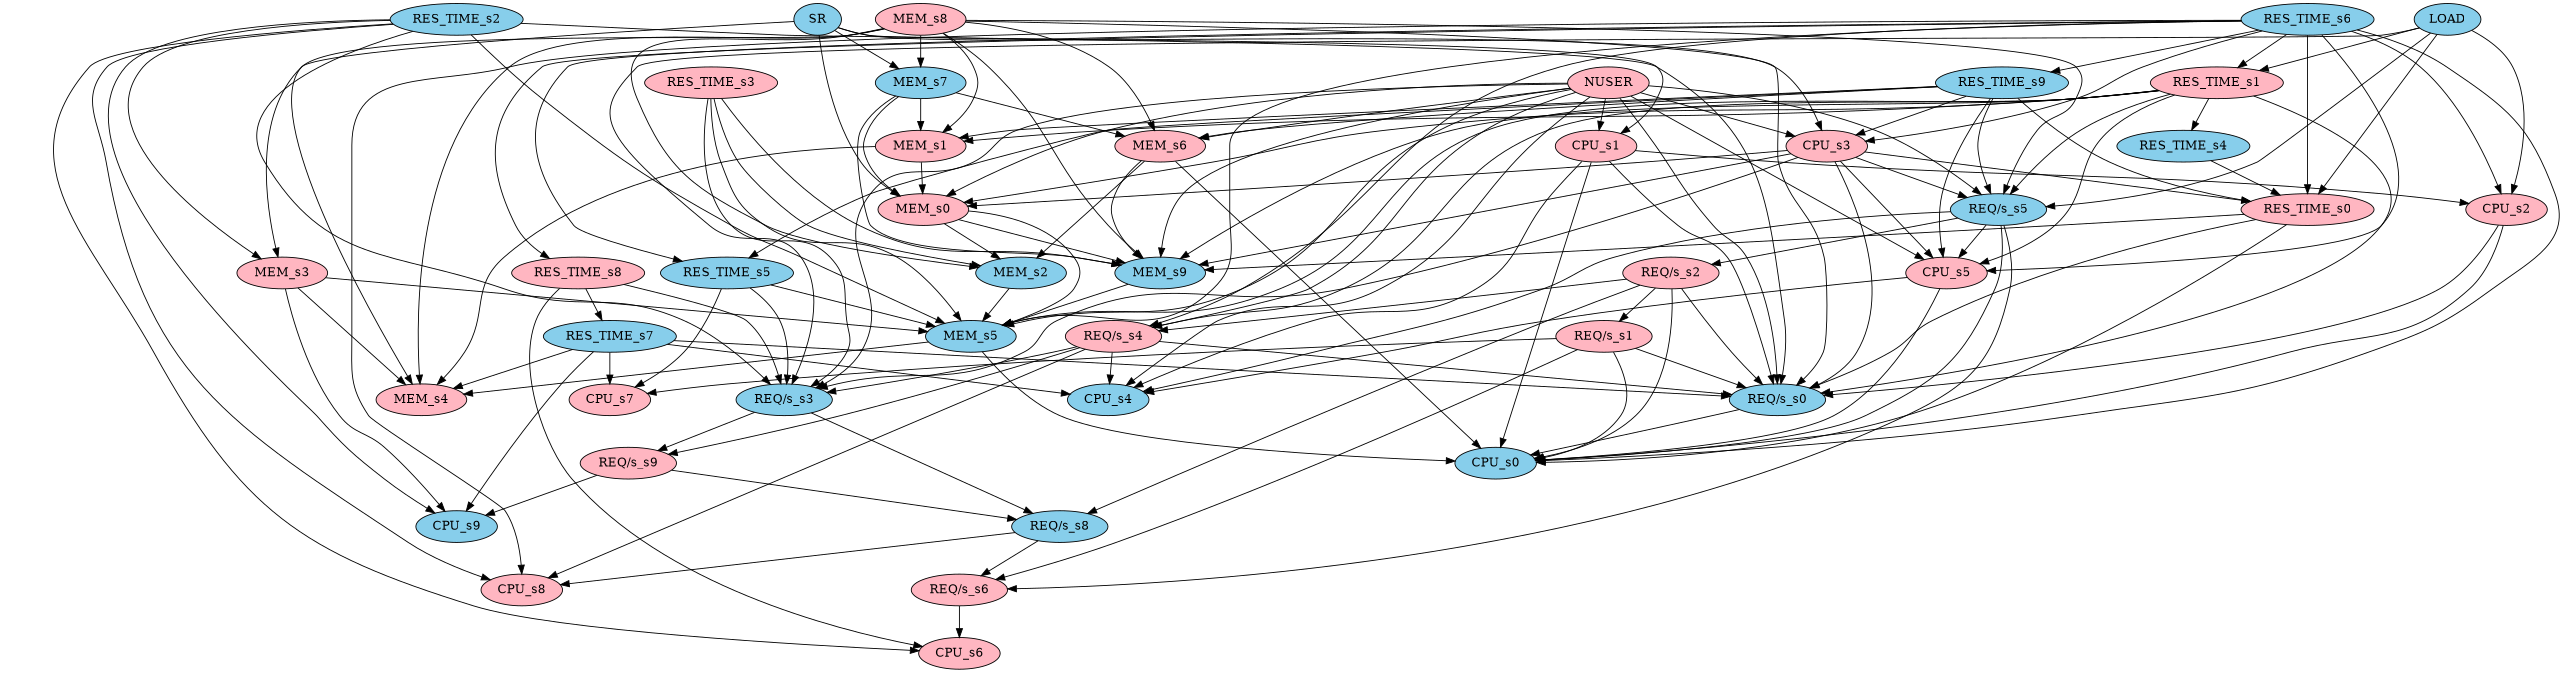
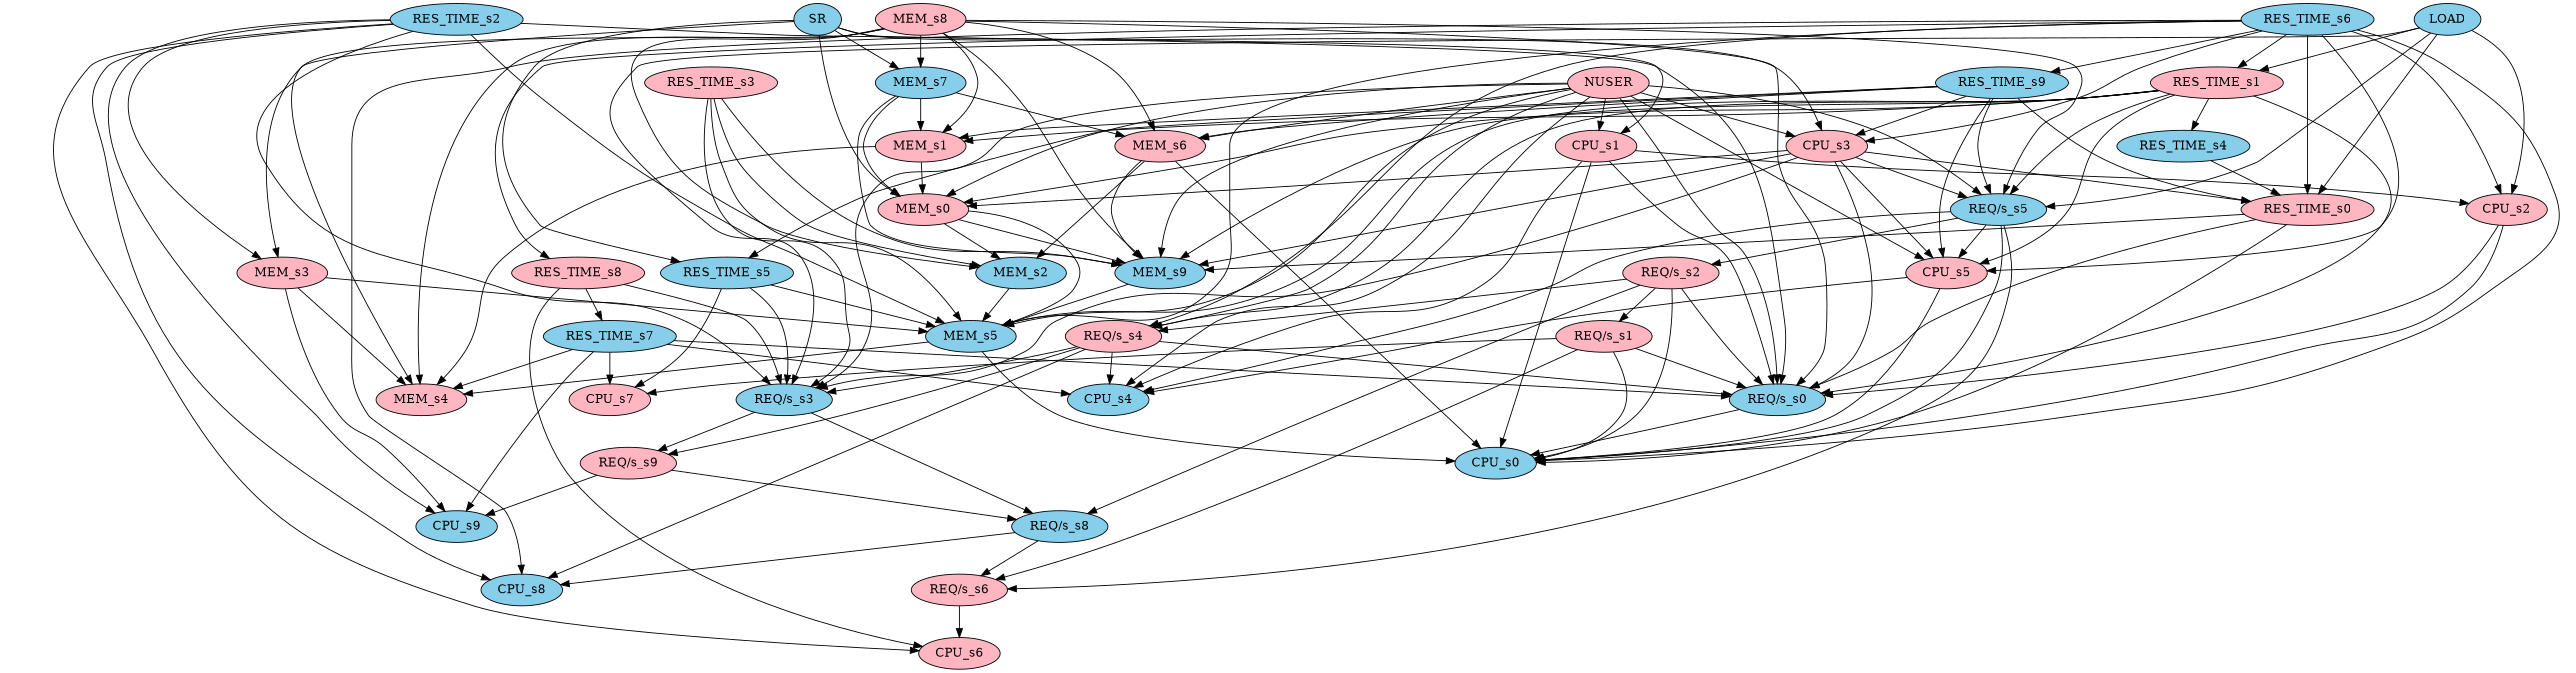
edge "RES_TIME_s6" -> "RES_TIME_s5": now "SR" -> "RES_TIME_s5"
node "CPU_s8": fillcolor lightpink -> skyblue
